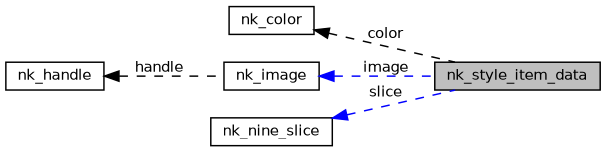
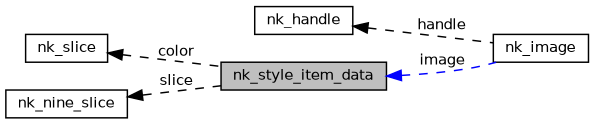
node "nk_color": label "nk_color" -> "nk_slice"
edge "nk_style_item_data" -> "nk_image": reversed
edge "nk_style_item_data" -> "nk_nine_slice": color blue -> black
